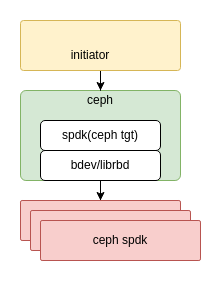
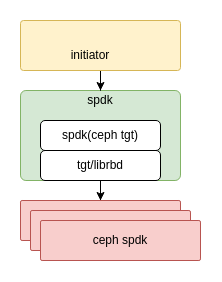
node "ceph": label "ceph" -> "spdk"
node "bdev/librbd": label "bdev/librbd" -> "tgt/librbd"
